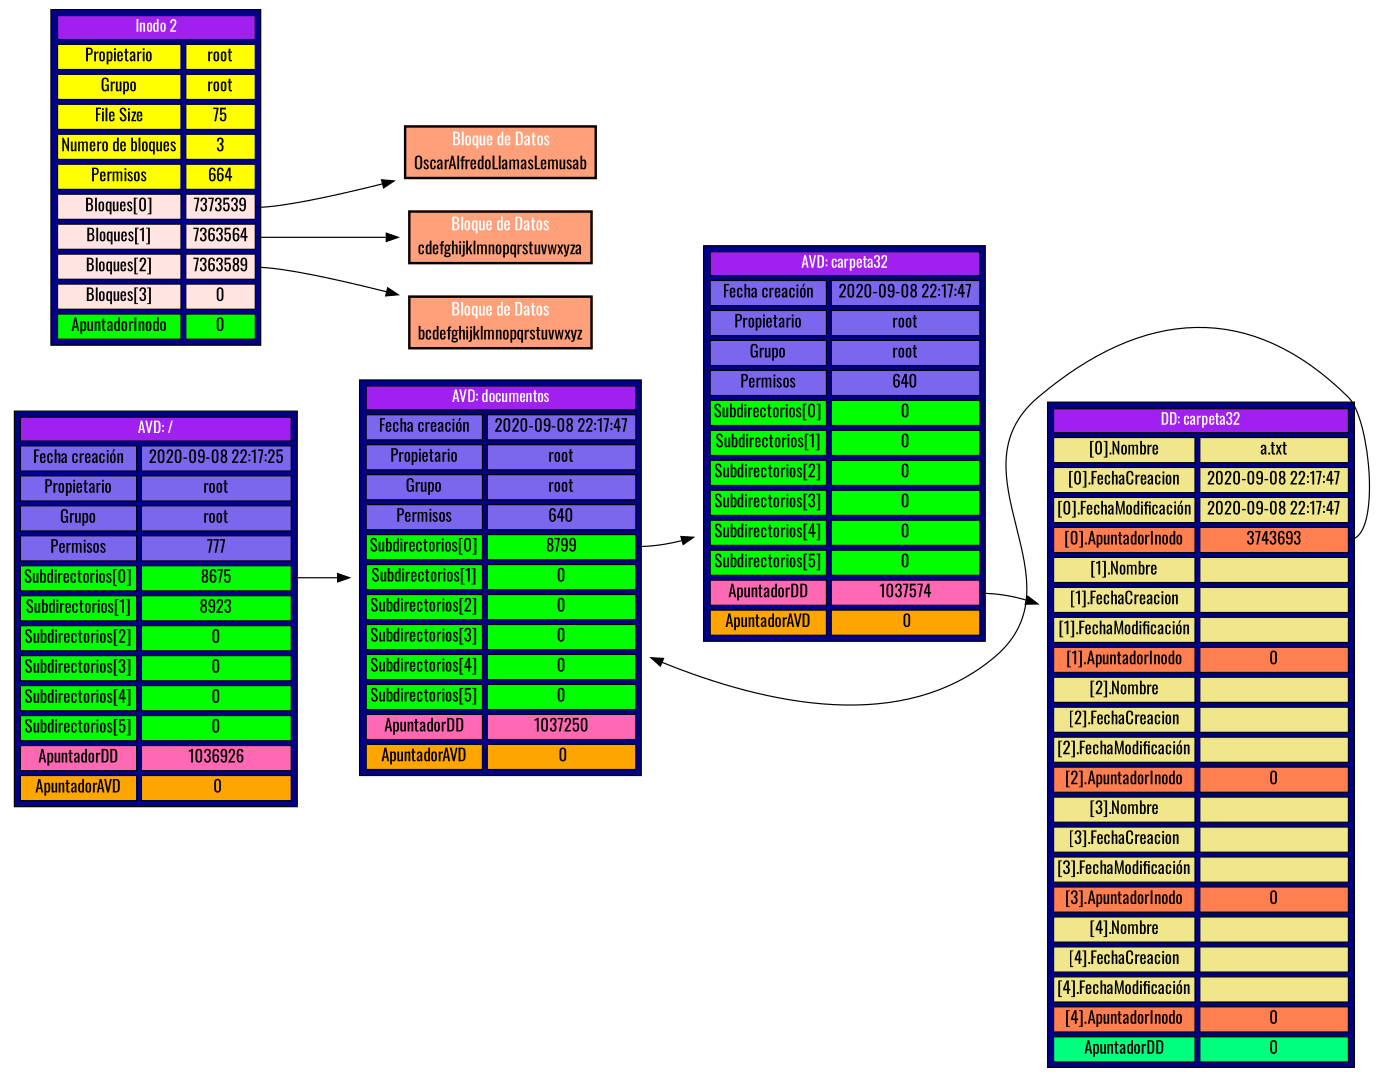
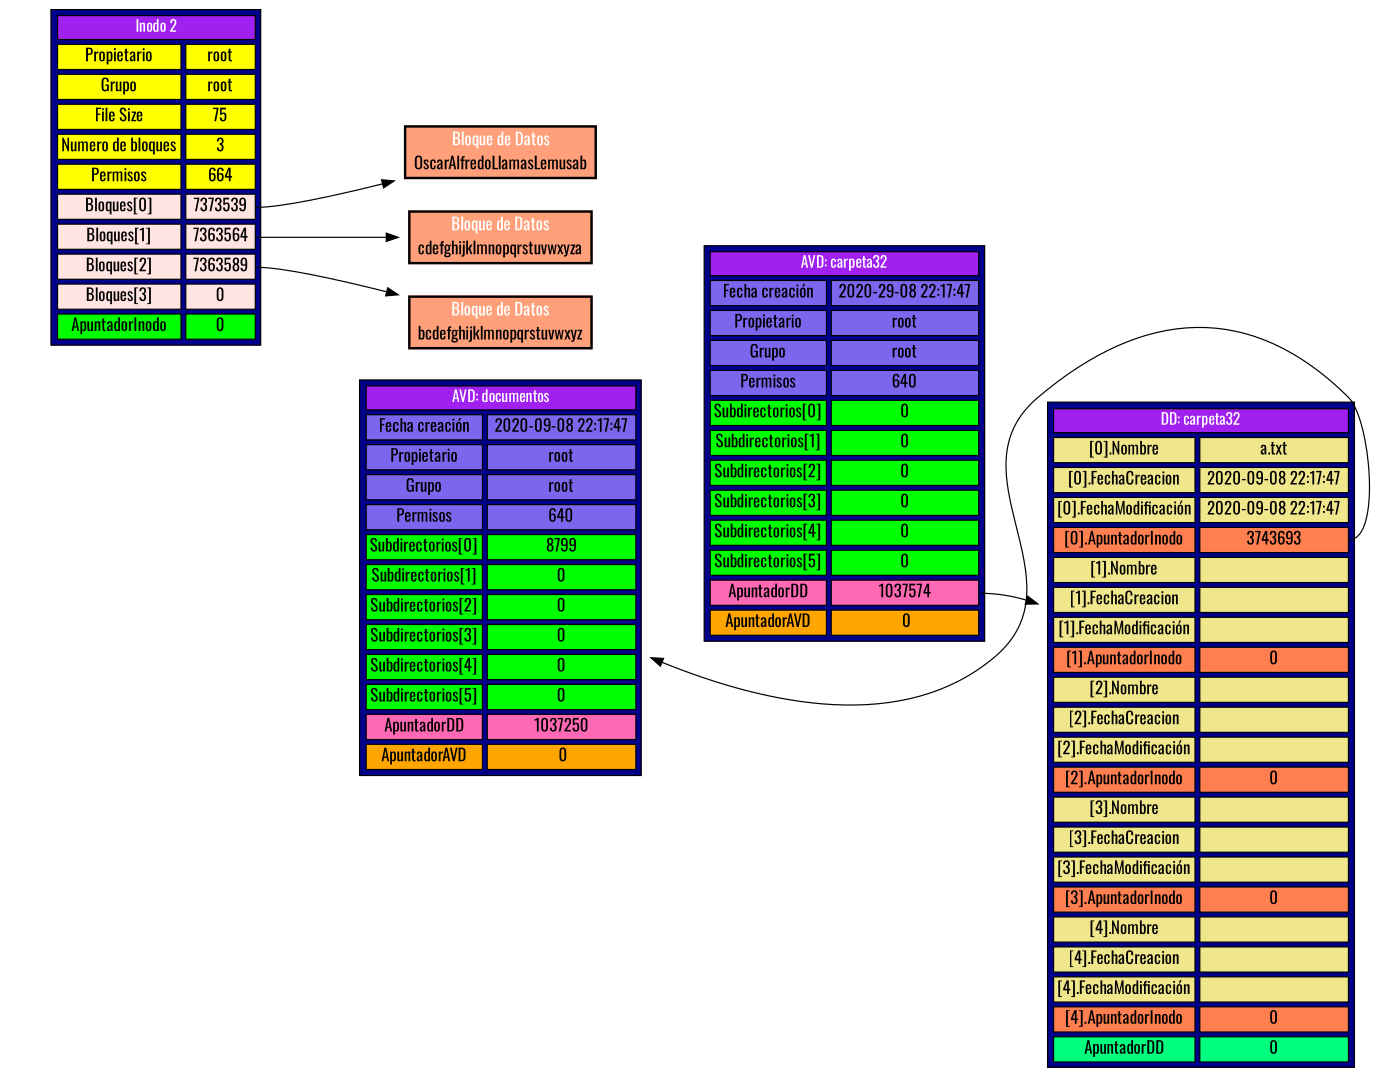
node "AVD: carpeta32": text "2020-09-08 22:17:47" -> "2020-29-08 22:17:47"
edge "AVD: documentos" -> "AVD: carpeta32": removed
node "AVD: /": removed
